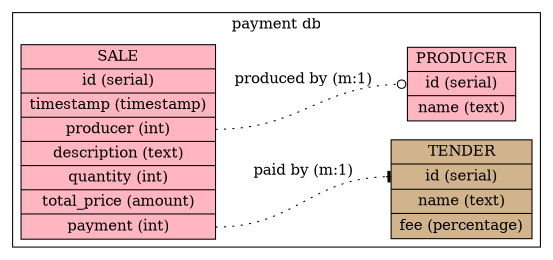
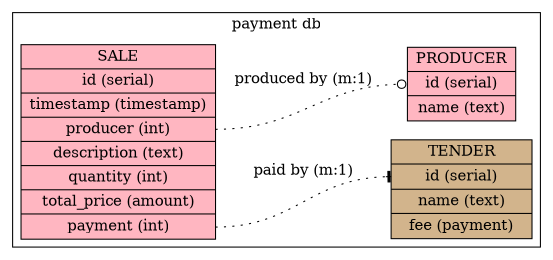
node "TENDER": text "fee (percentage)" -> "fee (payment)"
